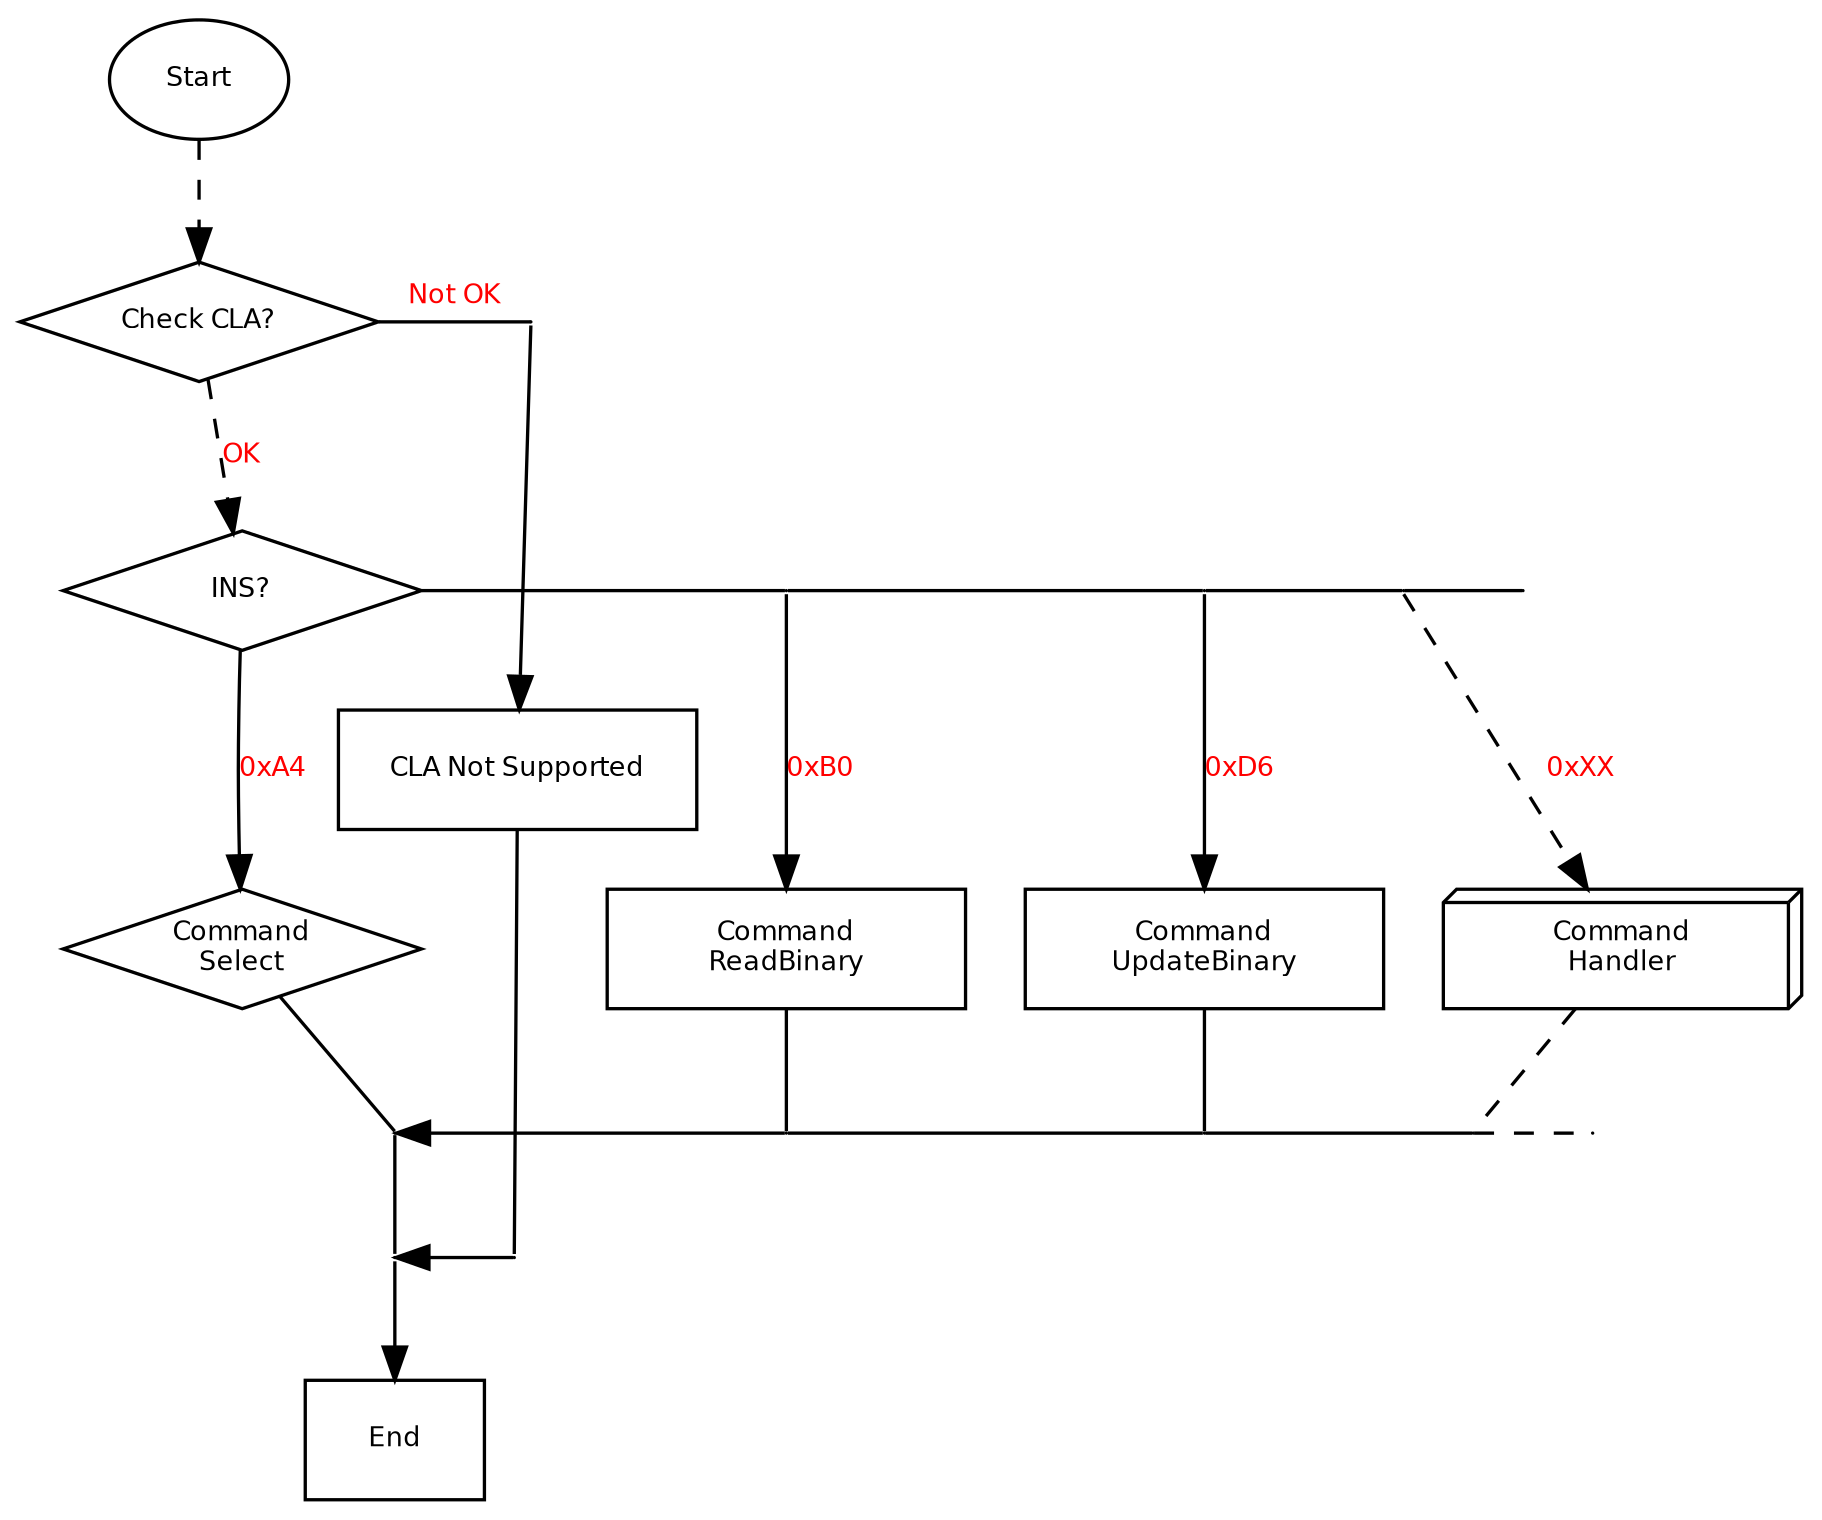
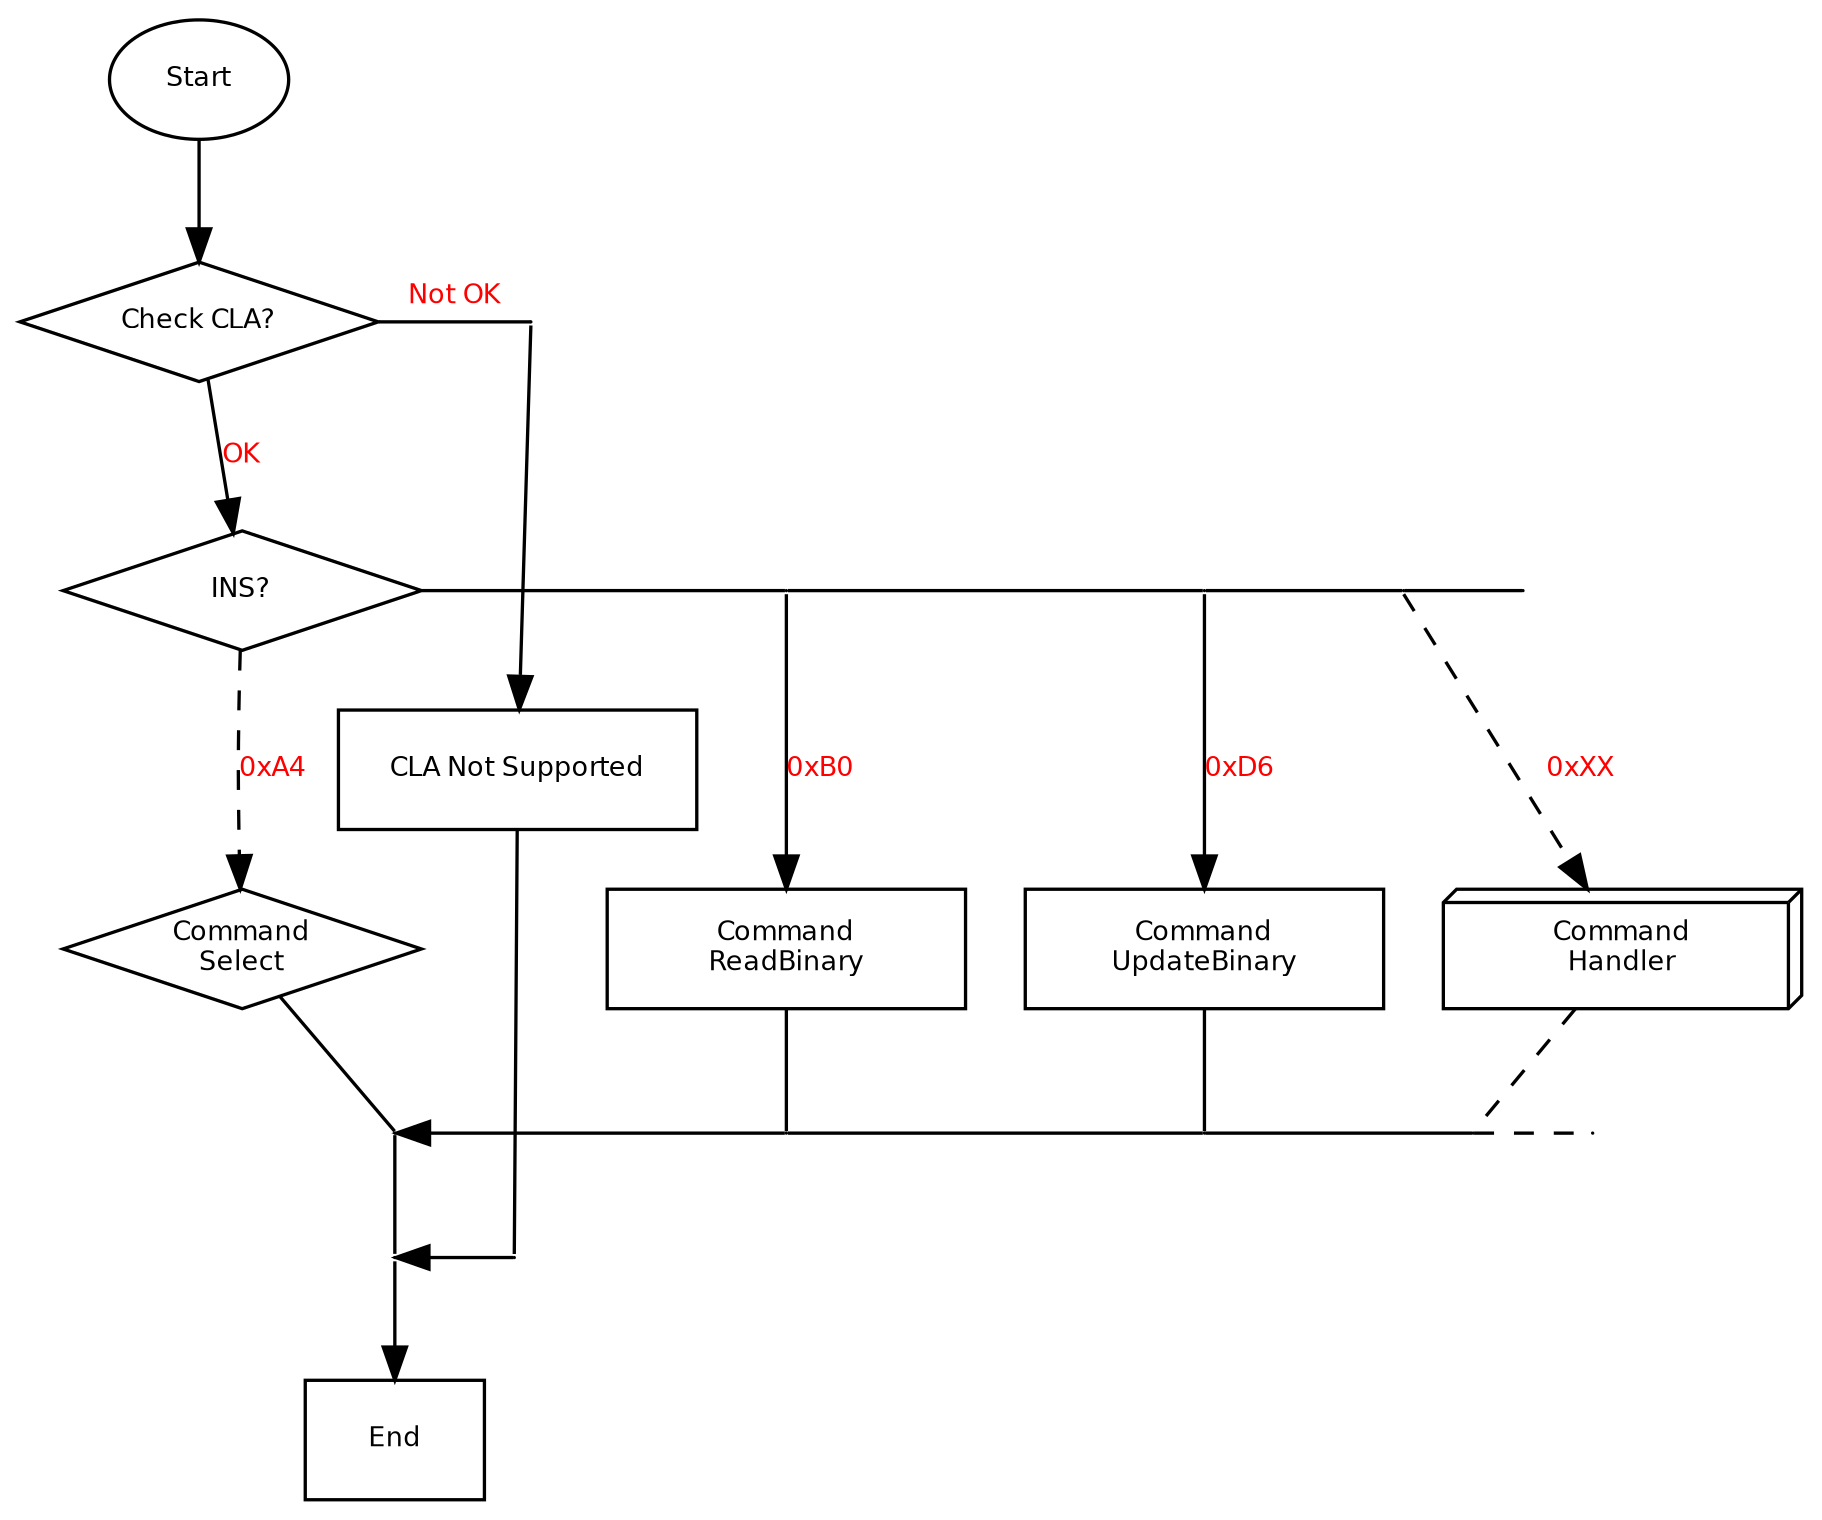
edge "Start" -> "Check CLA?": style dashed -> solid
edge "Check CLA?" -> "INS?": style dashed -> solid
edge "INS?" -> "Command Select": style solid -> dashed
